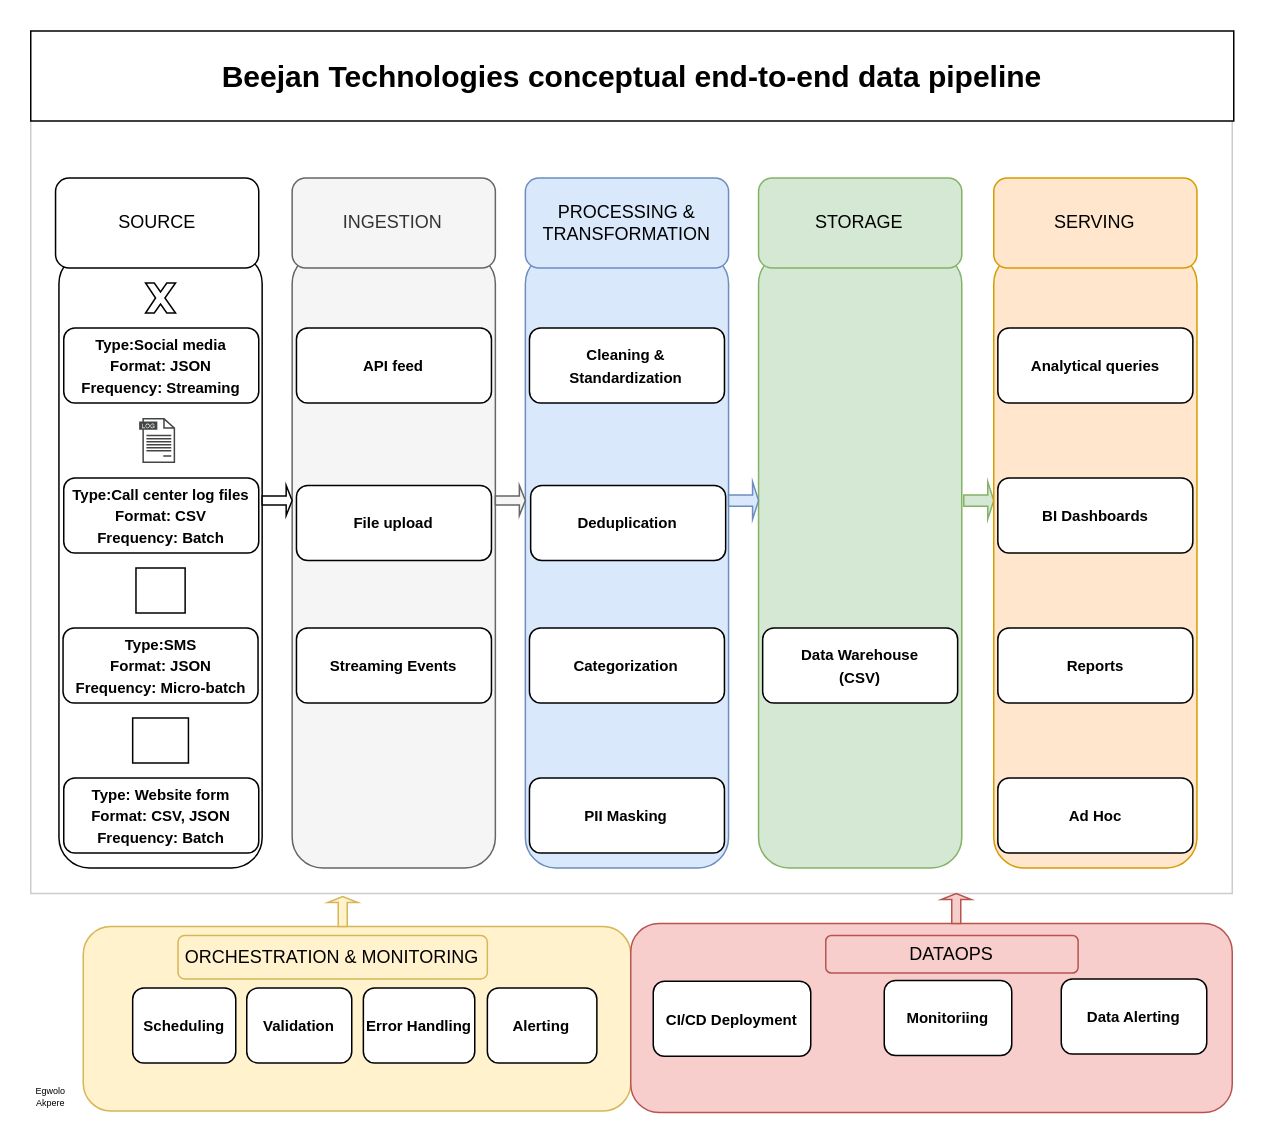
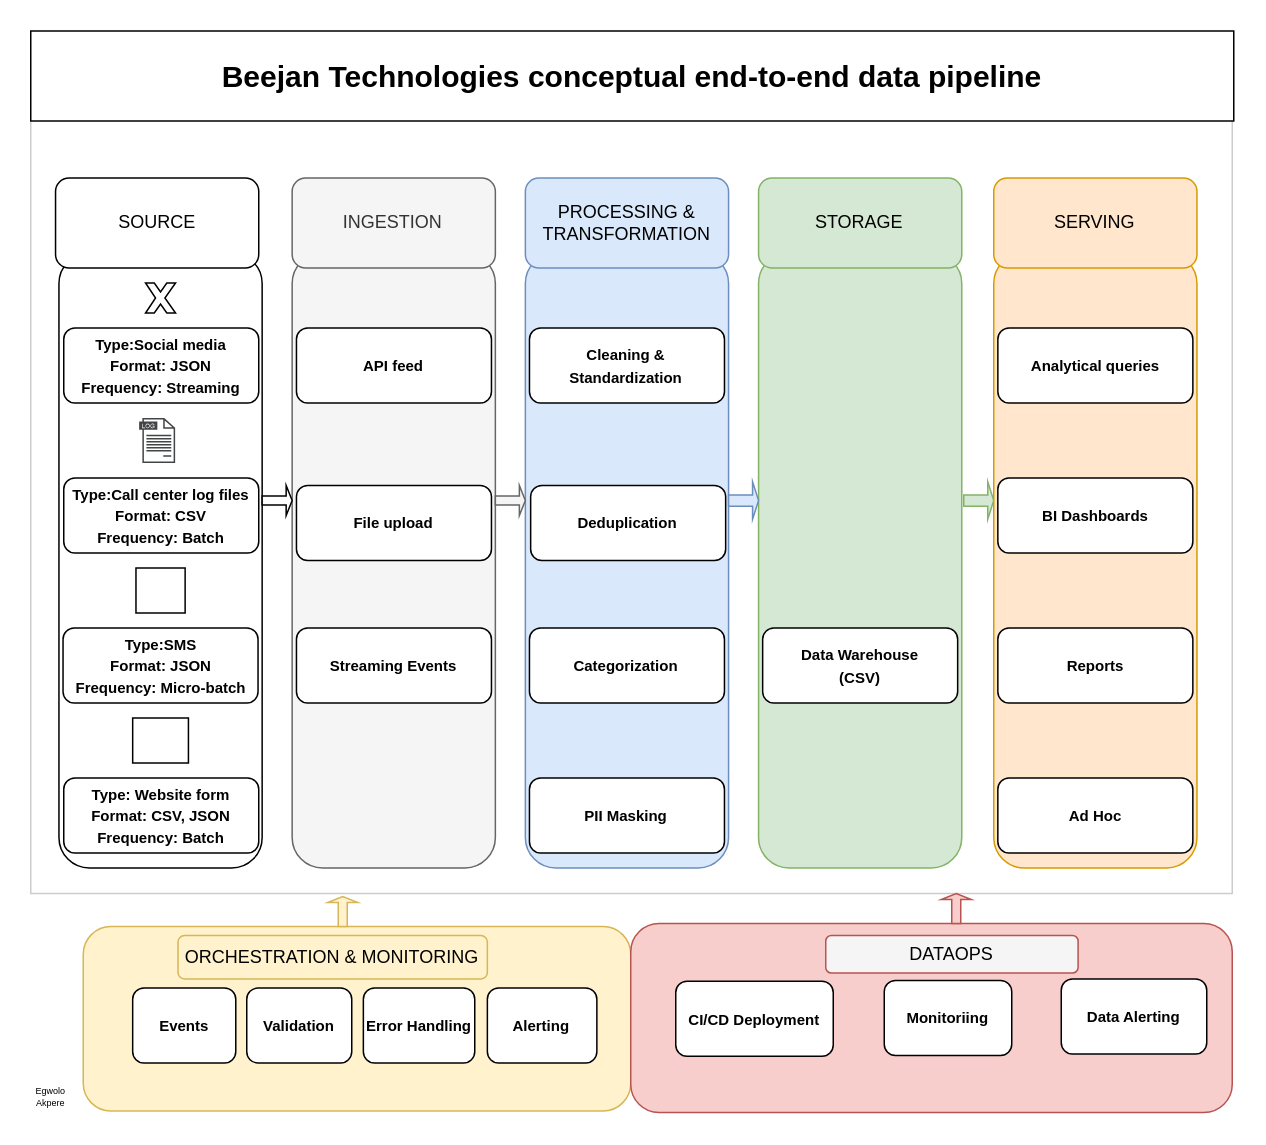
node "DATAOPS": fillcolor #f8cecc -> #f5f5f5
node "CI/CD Deployment": moved (732, 1019) -> (755, 1019)
node "Scheduling": label "Scheduling" -> "Events"
